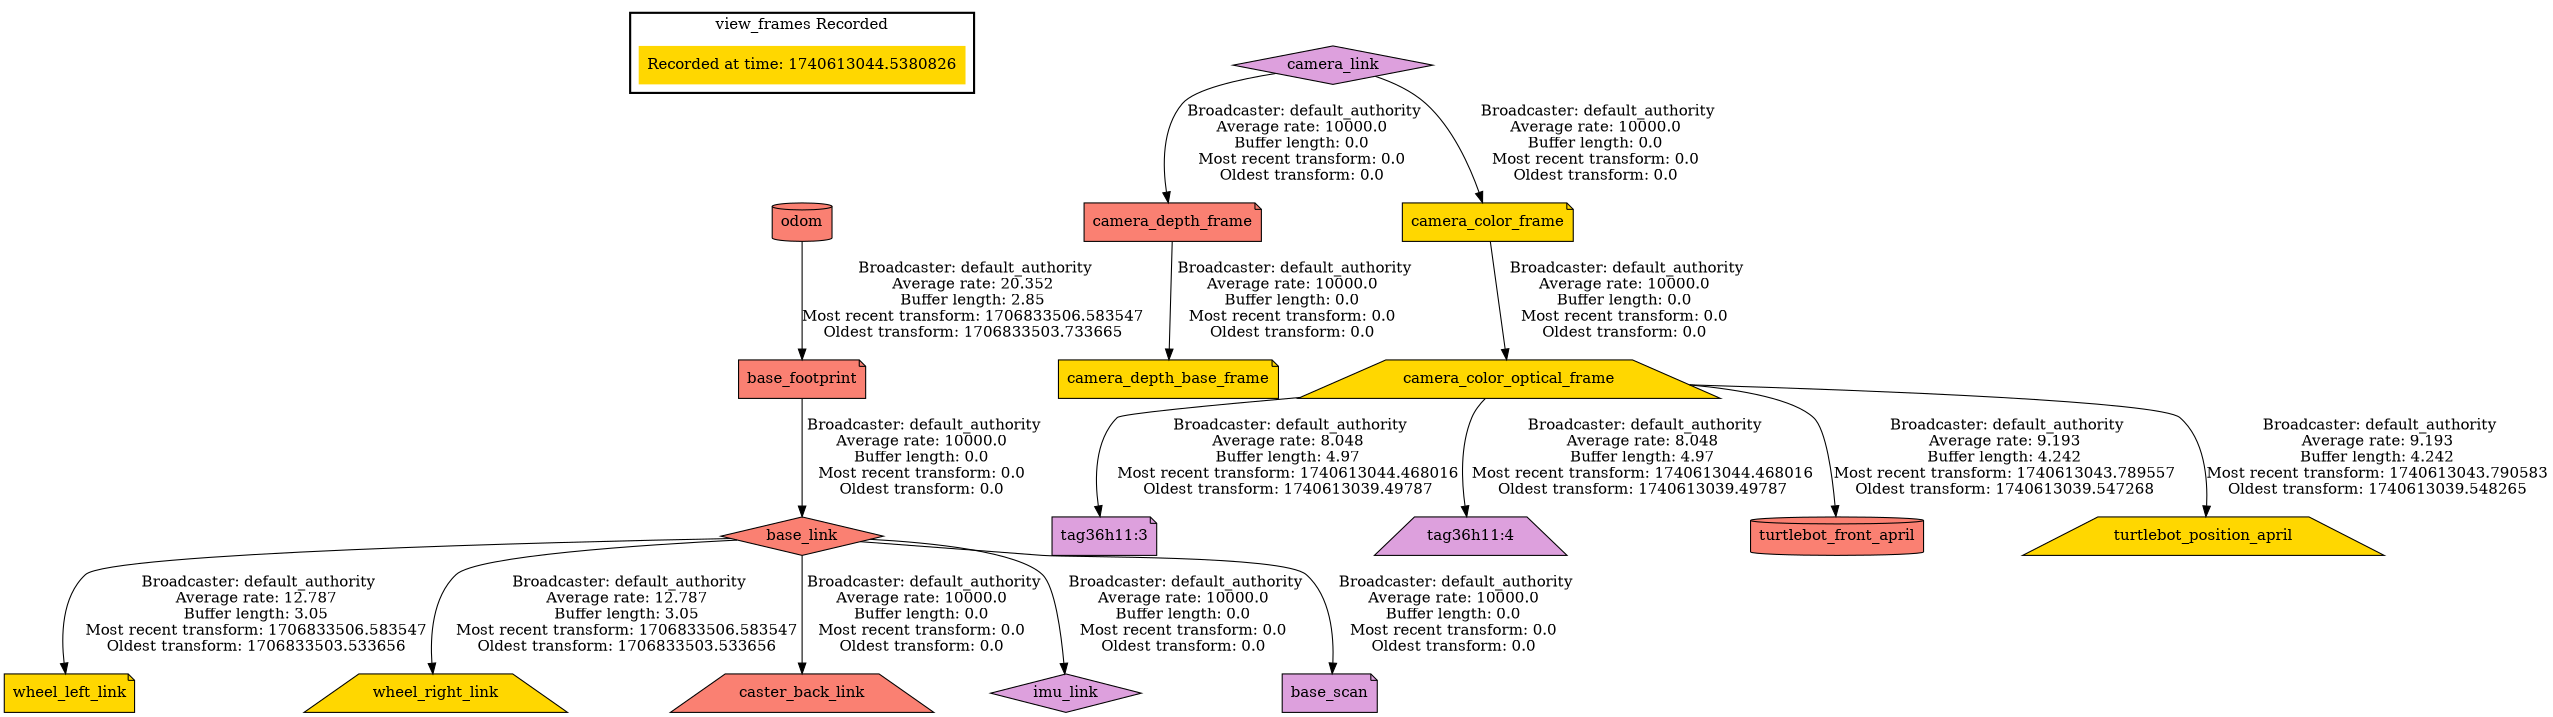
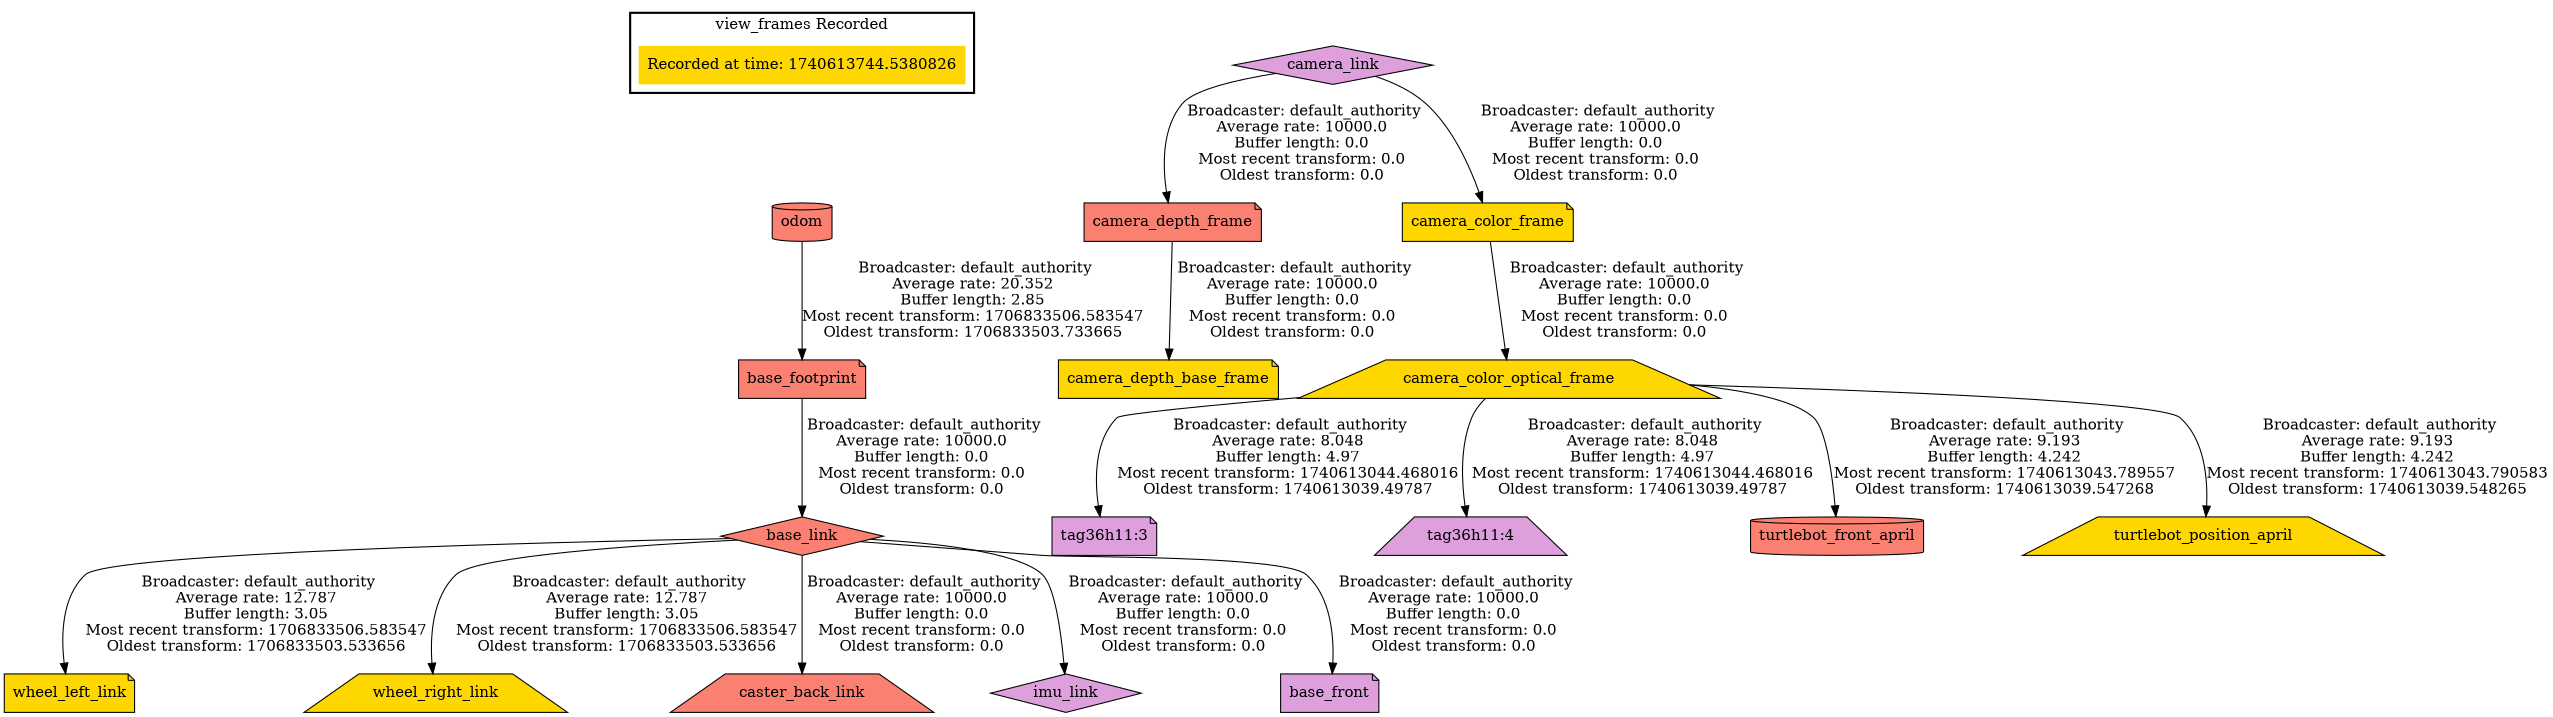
node "Recorded at time: 1740613044.5380826": label "Recorded at time: 1740613044.5380826" -> "Recorded at time: 1740613744.5380826"
node "base_scan": label "base_scan" -> "base_front"
